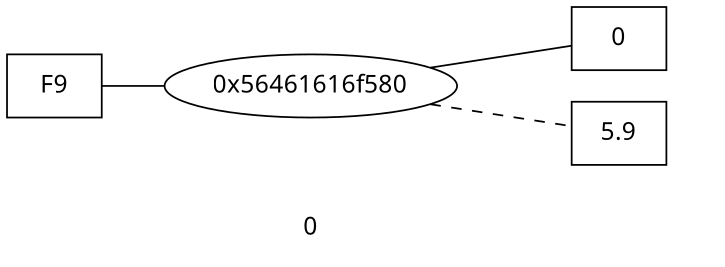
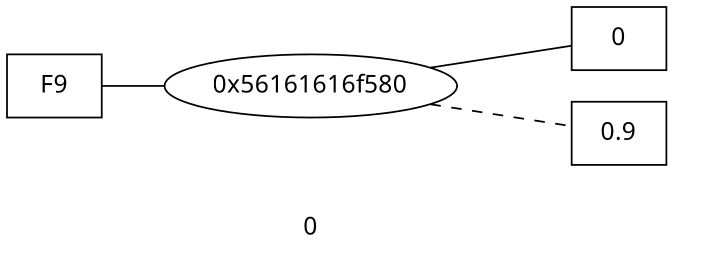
node "0x56461616f580": label "0x56461616f580" -> "0x56161616f580"
node "5.9": label "5.9" -> "0.9"
